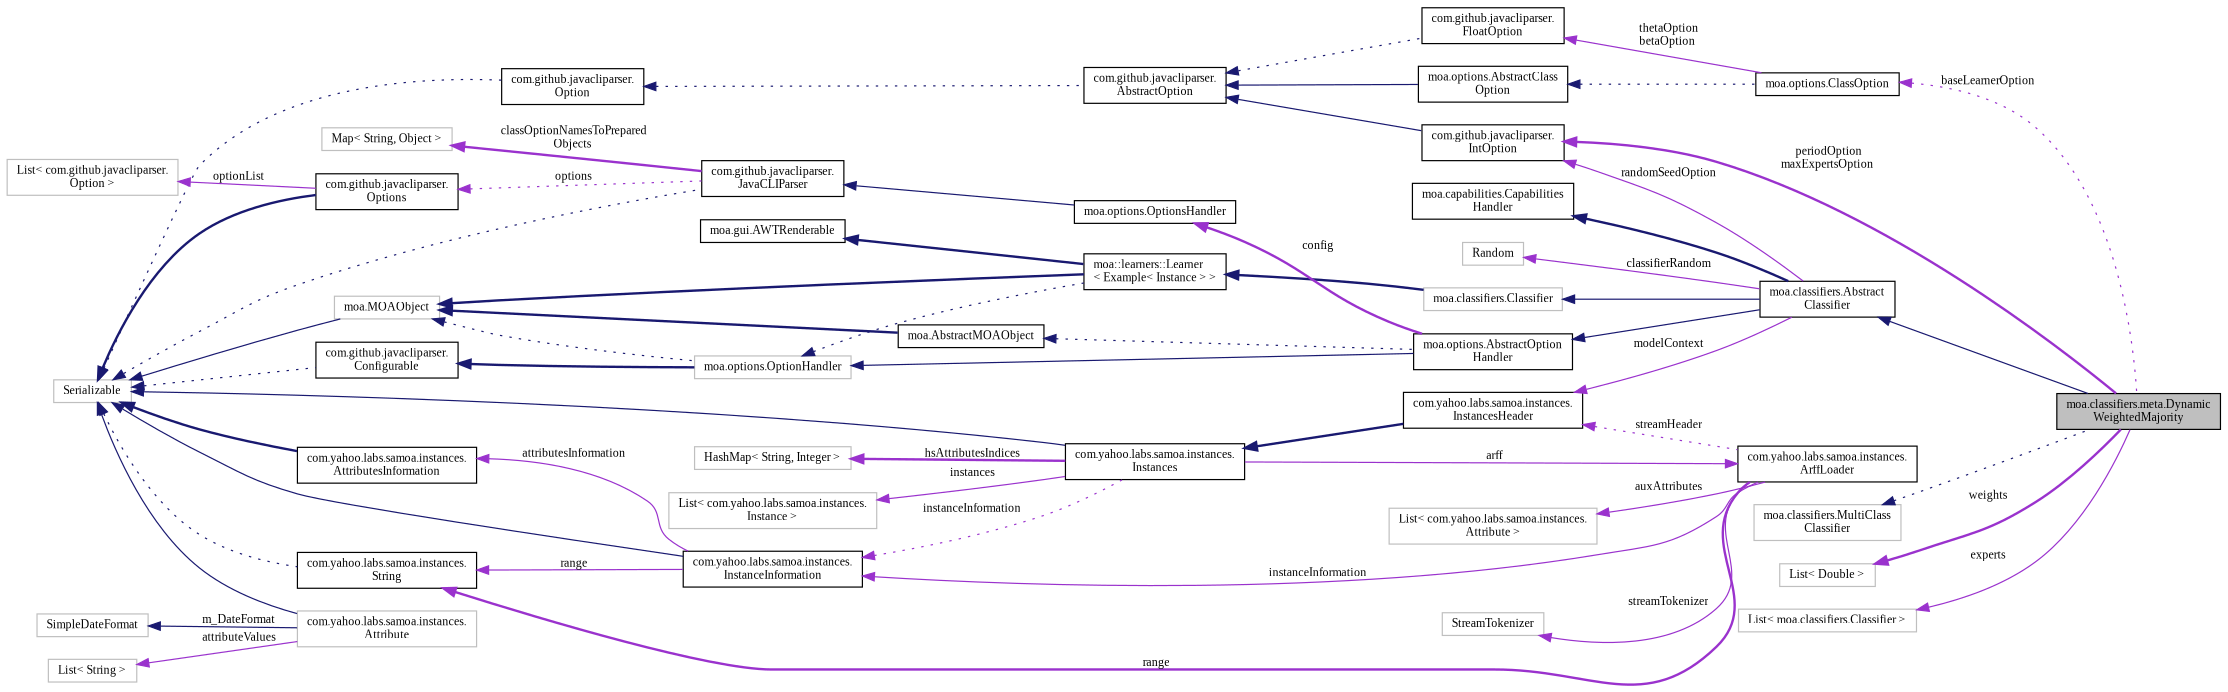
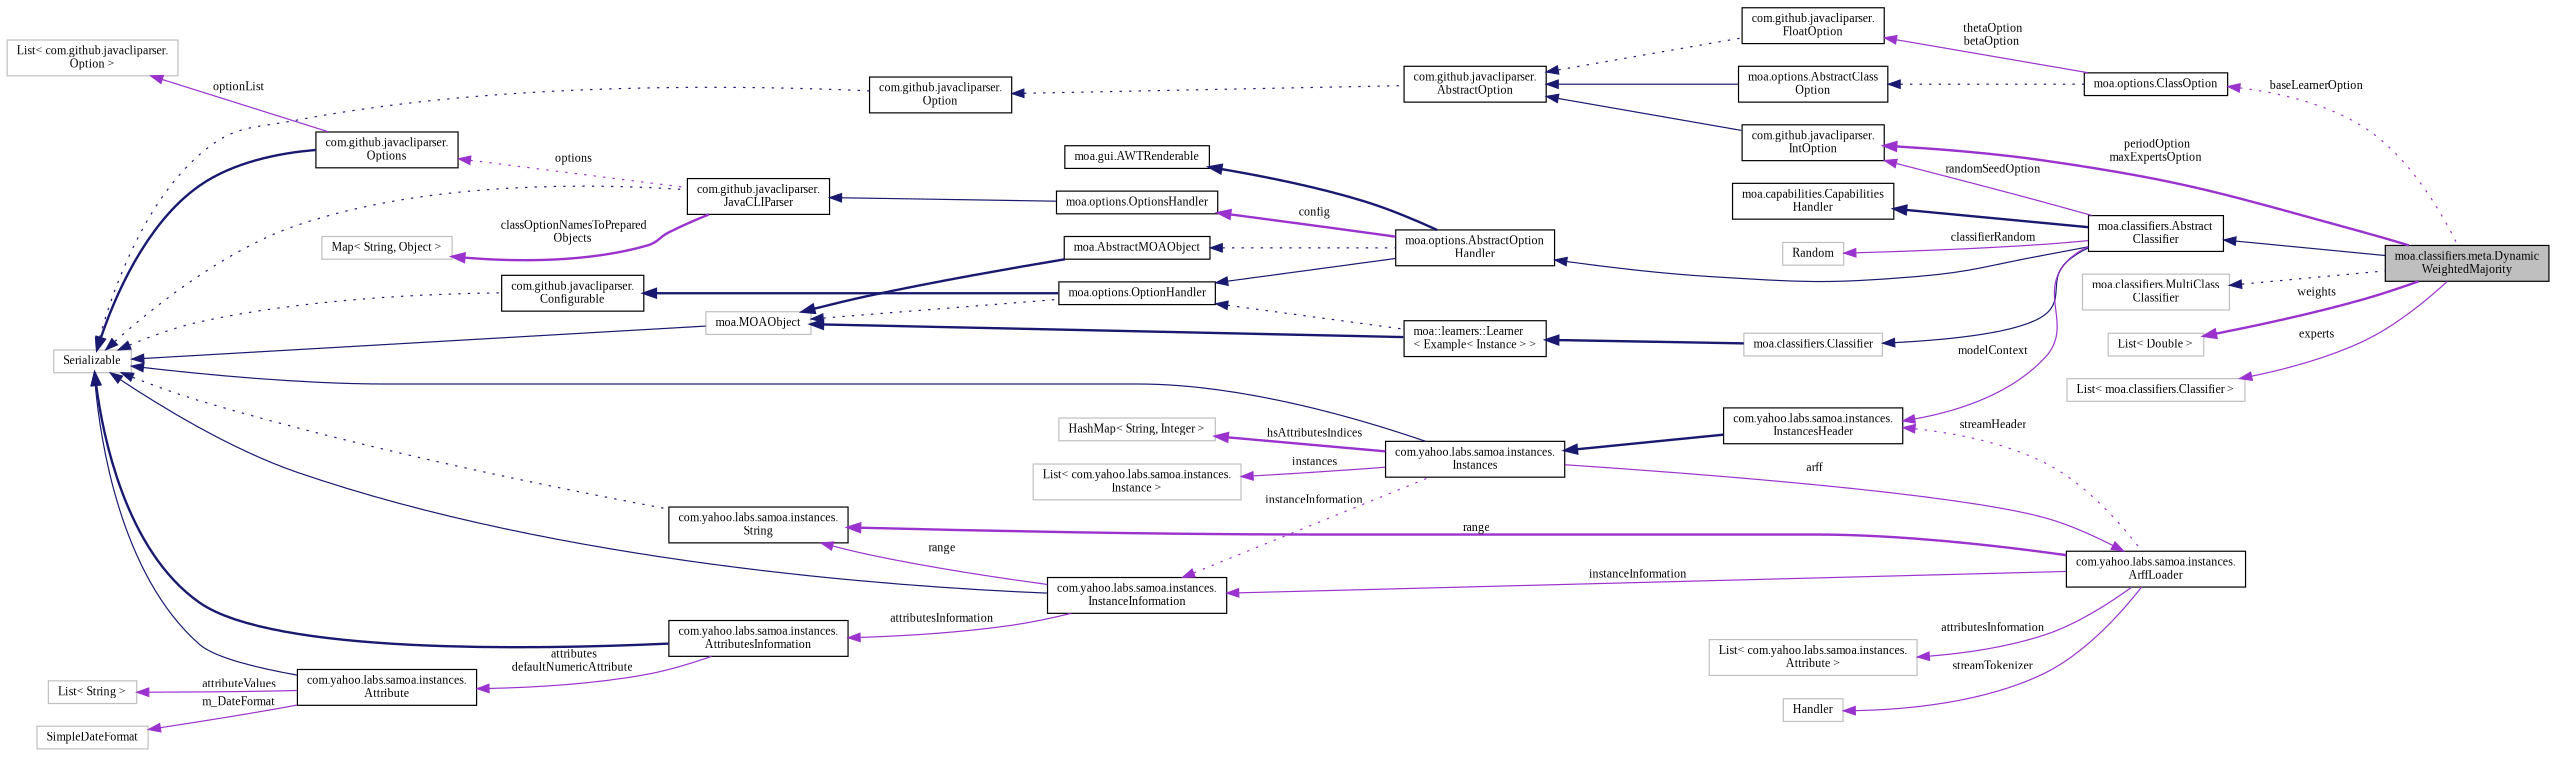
edge "moa::learners::Learner < Example< Instance > >" -> "moa.gui.AWTRenderable": now "moa.options.AbstractOption Handler" -> "moa.gui.AWTRenderable"
node "moa.options.OptionHandler": color grey75 -> black
edge "com.yahoo.labs.samoa.instances. ArffLoader" -> "List< com.yahoo.labs.samoa.instances. Attribute >": label " auxAttributes" -> " attributesInformation"
node "StreamTokenizer": label "StreamTokenizer" -> "Handler"
edge "com.yahoo.labs.samoa.instances. Attribute" -> "SimpleDateFormat": color midnightblue -> darkorchid3
node "com.yahoo.labs.samoa.instances. Attribute": color grey75 -> black
edge "com.yahoo.labs.samoa.instances. AttributesInformation" -> "com.yahoo.labs.samoa.instances. Attribute": added, label "attributes defaultNumericAttribute"
